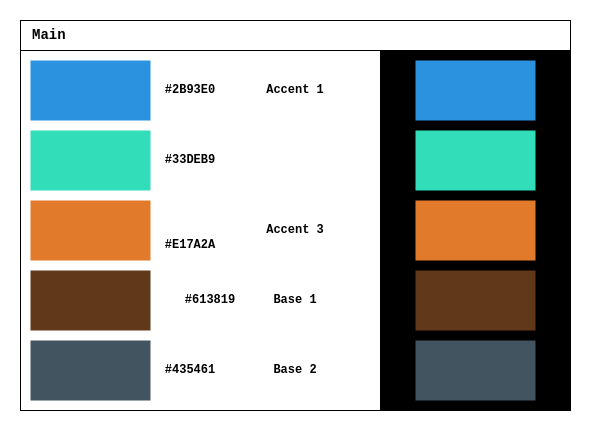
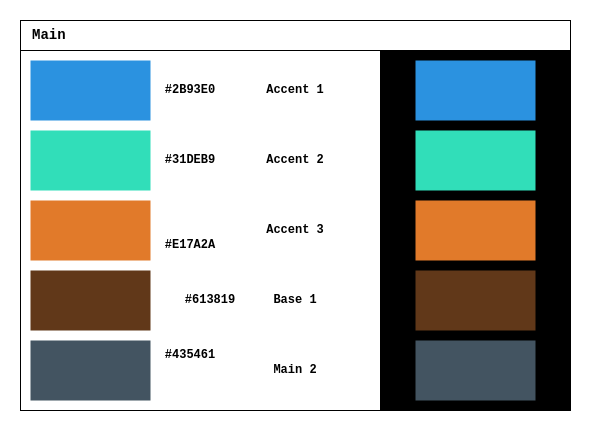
node "#33DEB9": label "#33DEB9" -> "#31DEB9"
node "Accent 2": added
node "#435461": moved (191, 371) -> (191, 356)
node "Base 2": label "Base 2" -> "Main 2"
